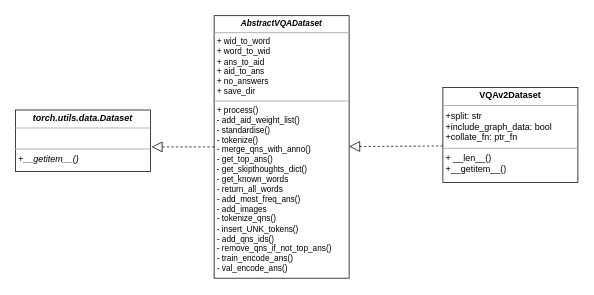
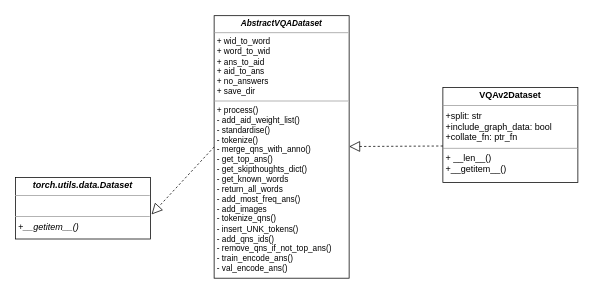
node "torch.utils.data.Dataset +__getitem__()": moved (83, 141) -> (83, 208)
